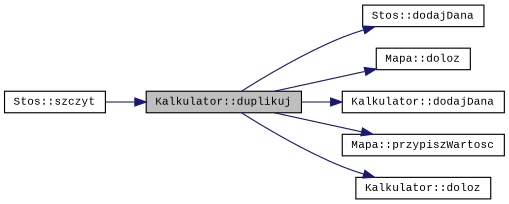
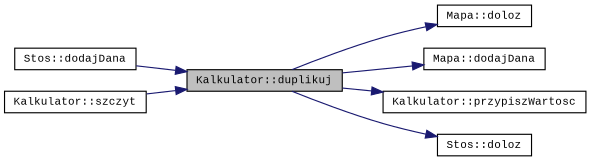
edge "Kalkulator::duplikuj" -> "Stos::dodajDana": reversed
node "Stos::szczyt": label "Stos::szczyt" -> "Kalkulator::szczyt"
node "Kalkulator::dodajDana": label "Kalkulator::dodajDana" -> "Mapa::dodajDana"
node "Mapa::przypiszWartosc": label "Mapa::przypiszWartosc" -> "Kalkulator::przypiszWartosc"
node "Kalkulator::doloz": label "Kalkulator::doloz" -> "Stos::doloz"
